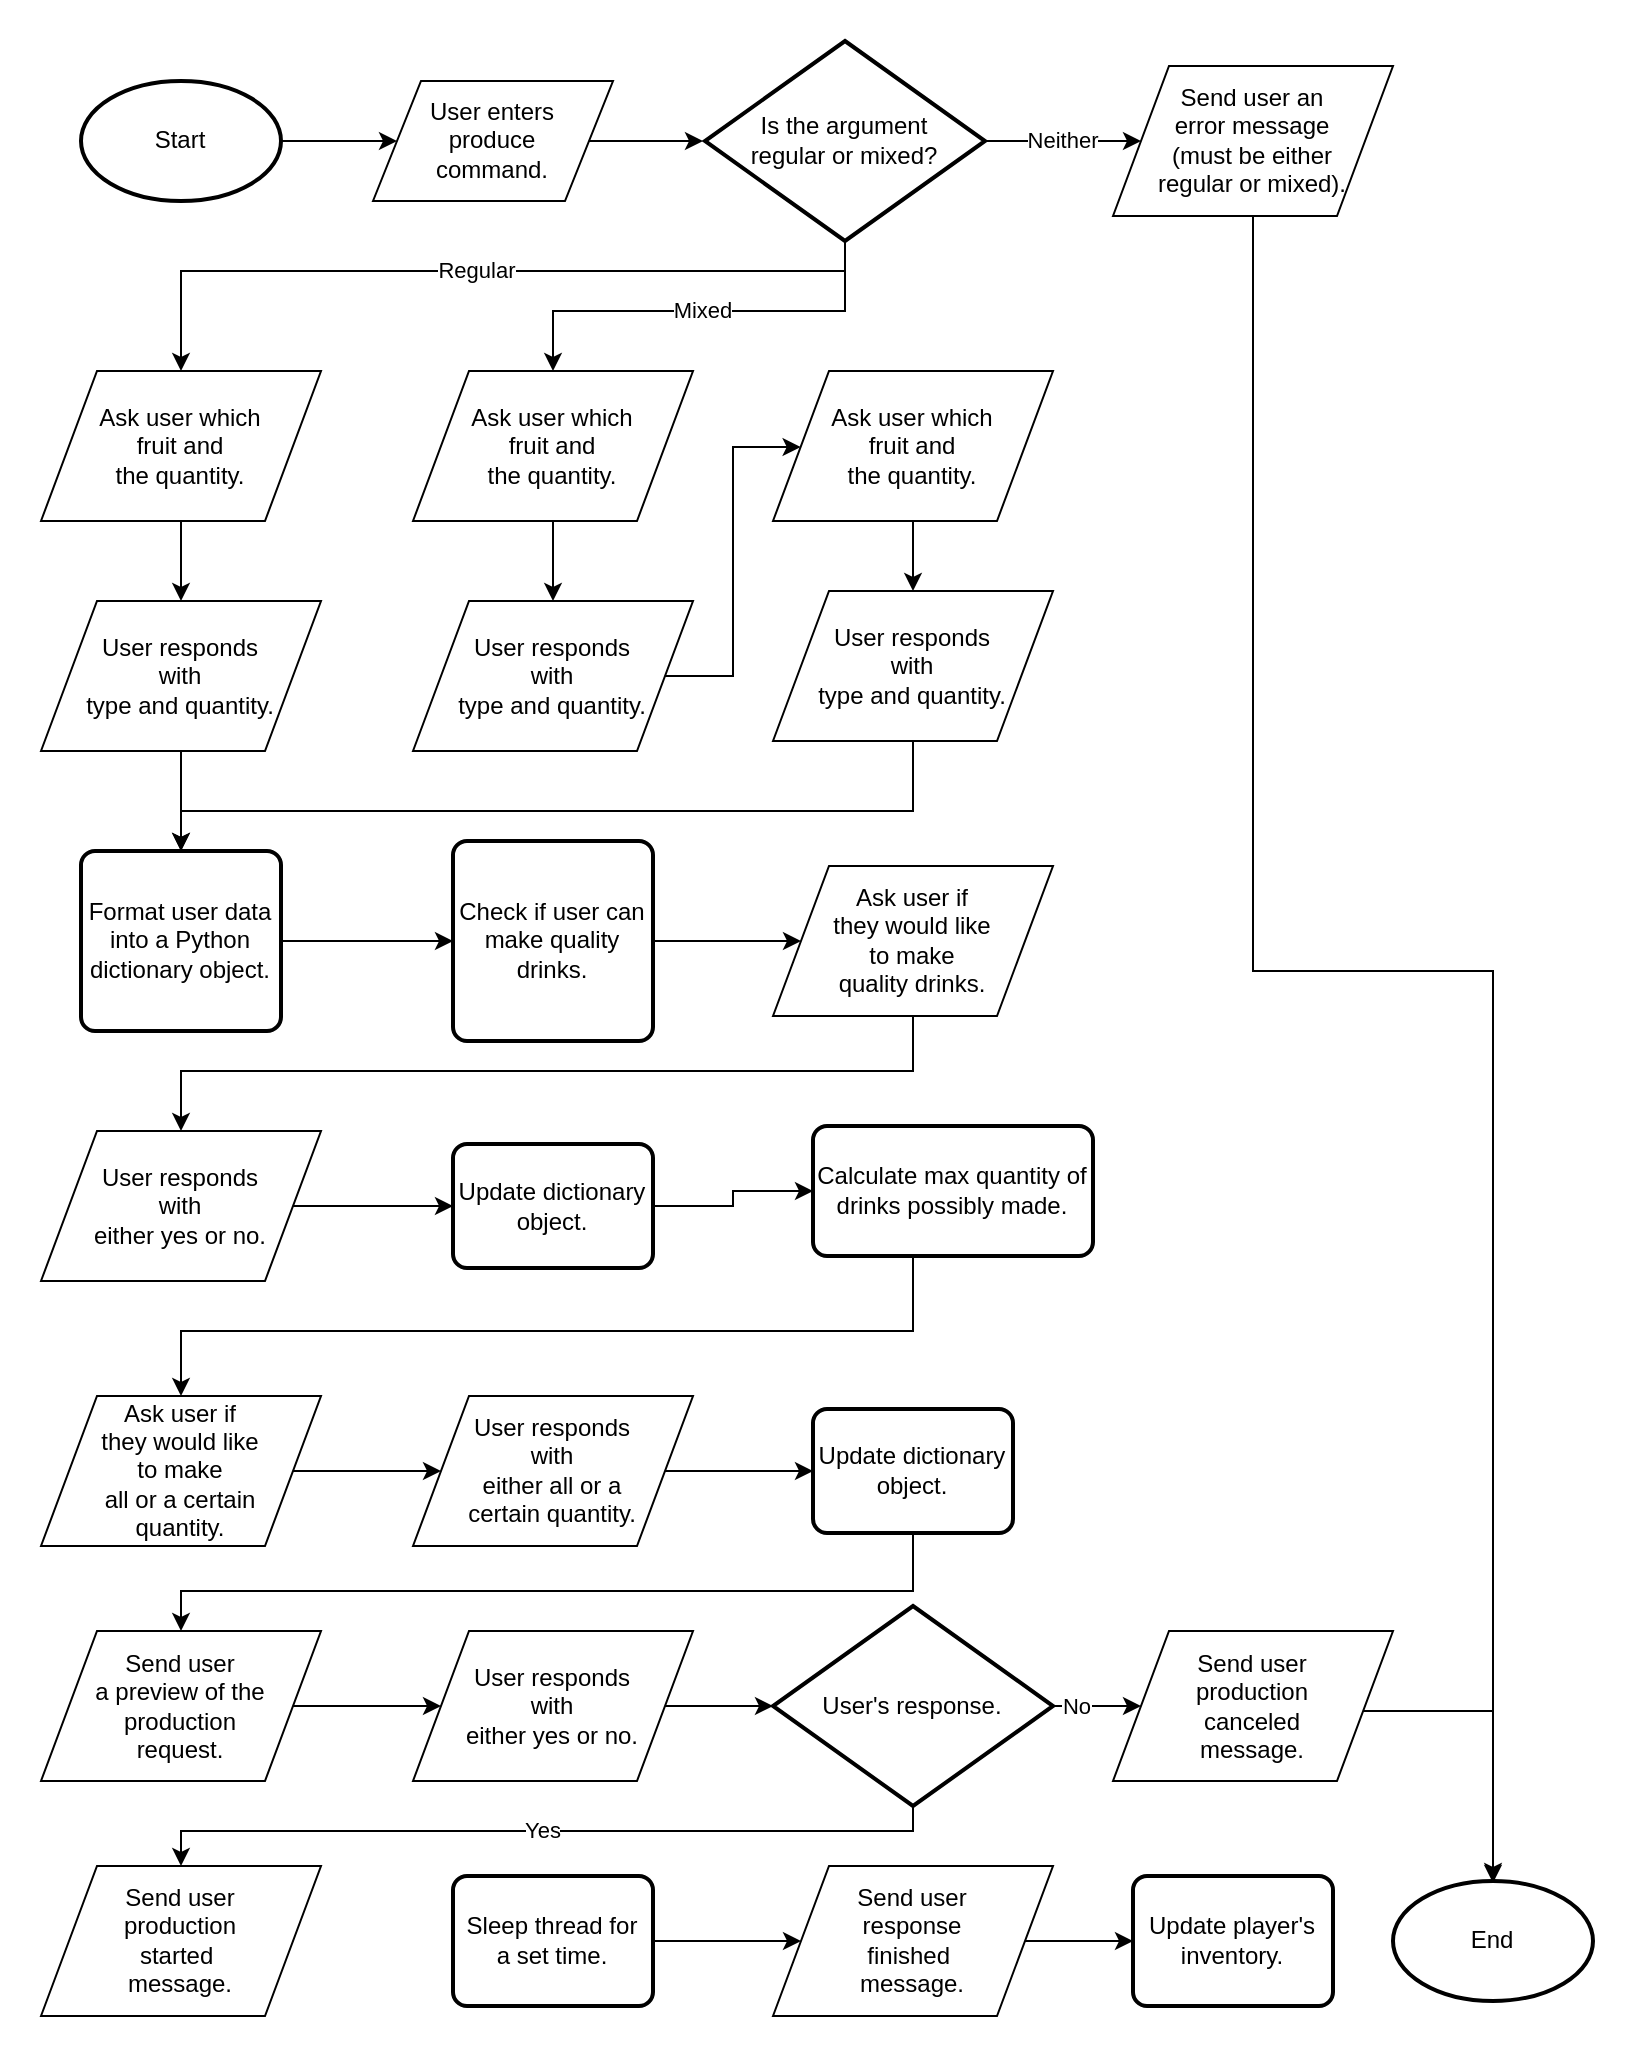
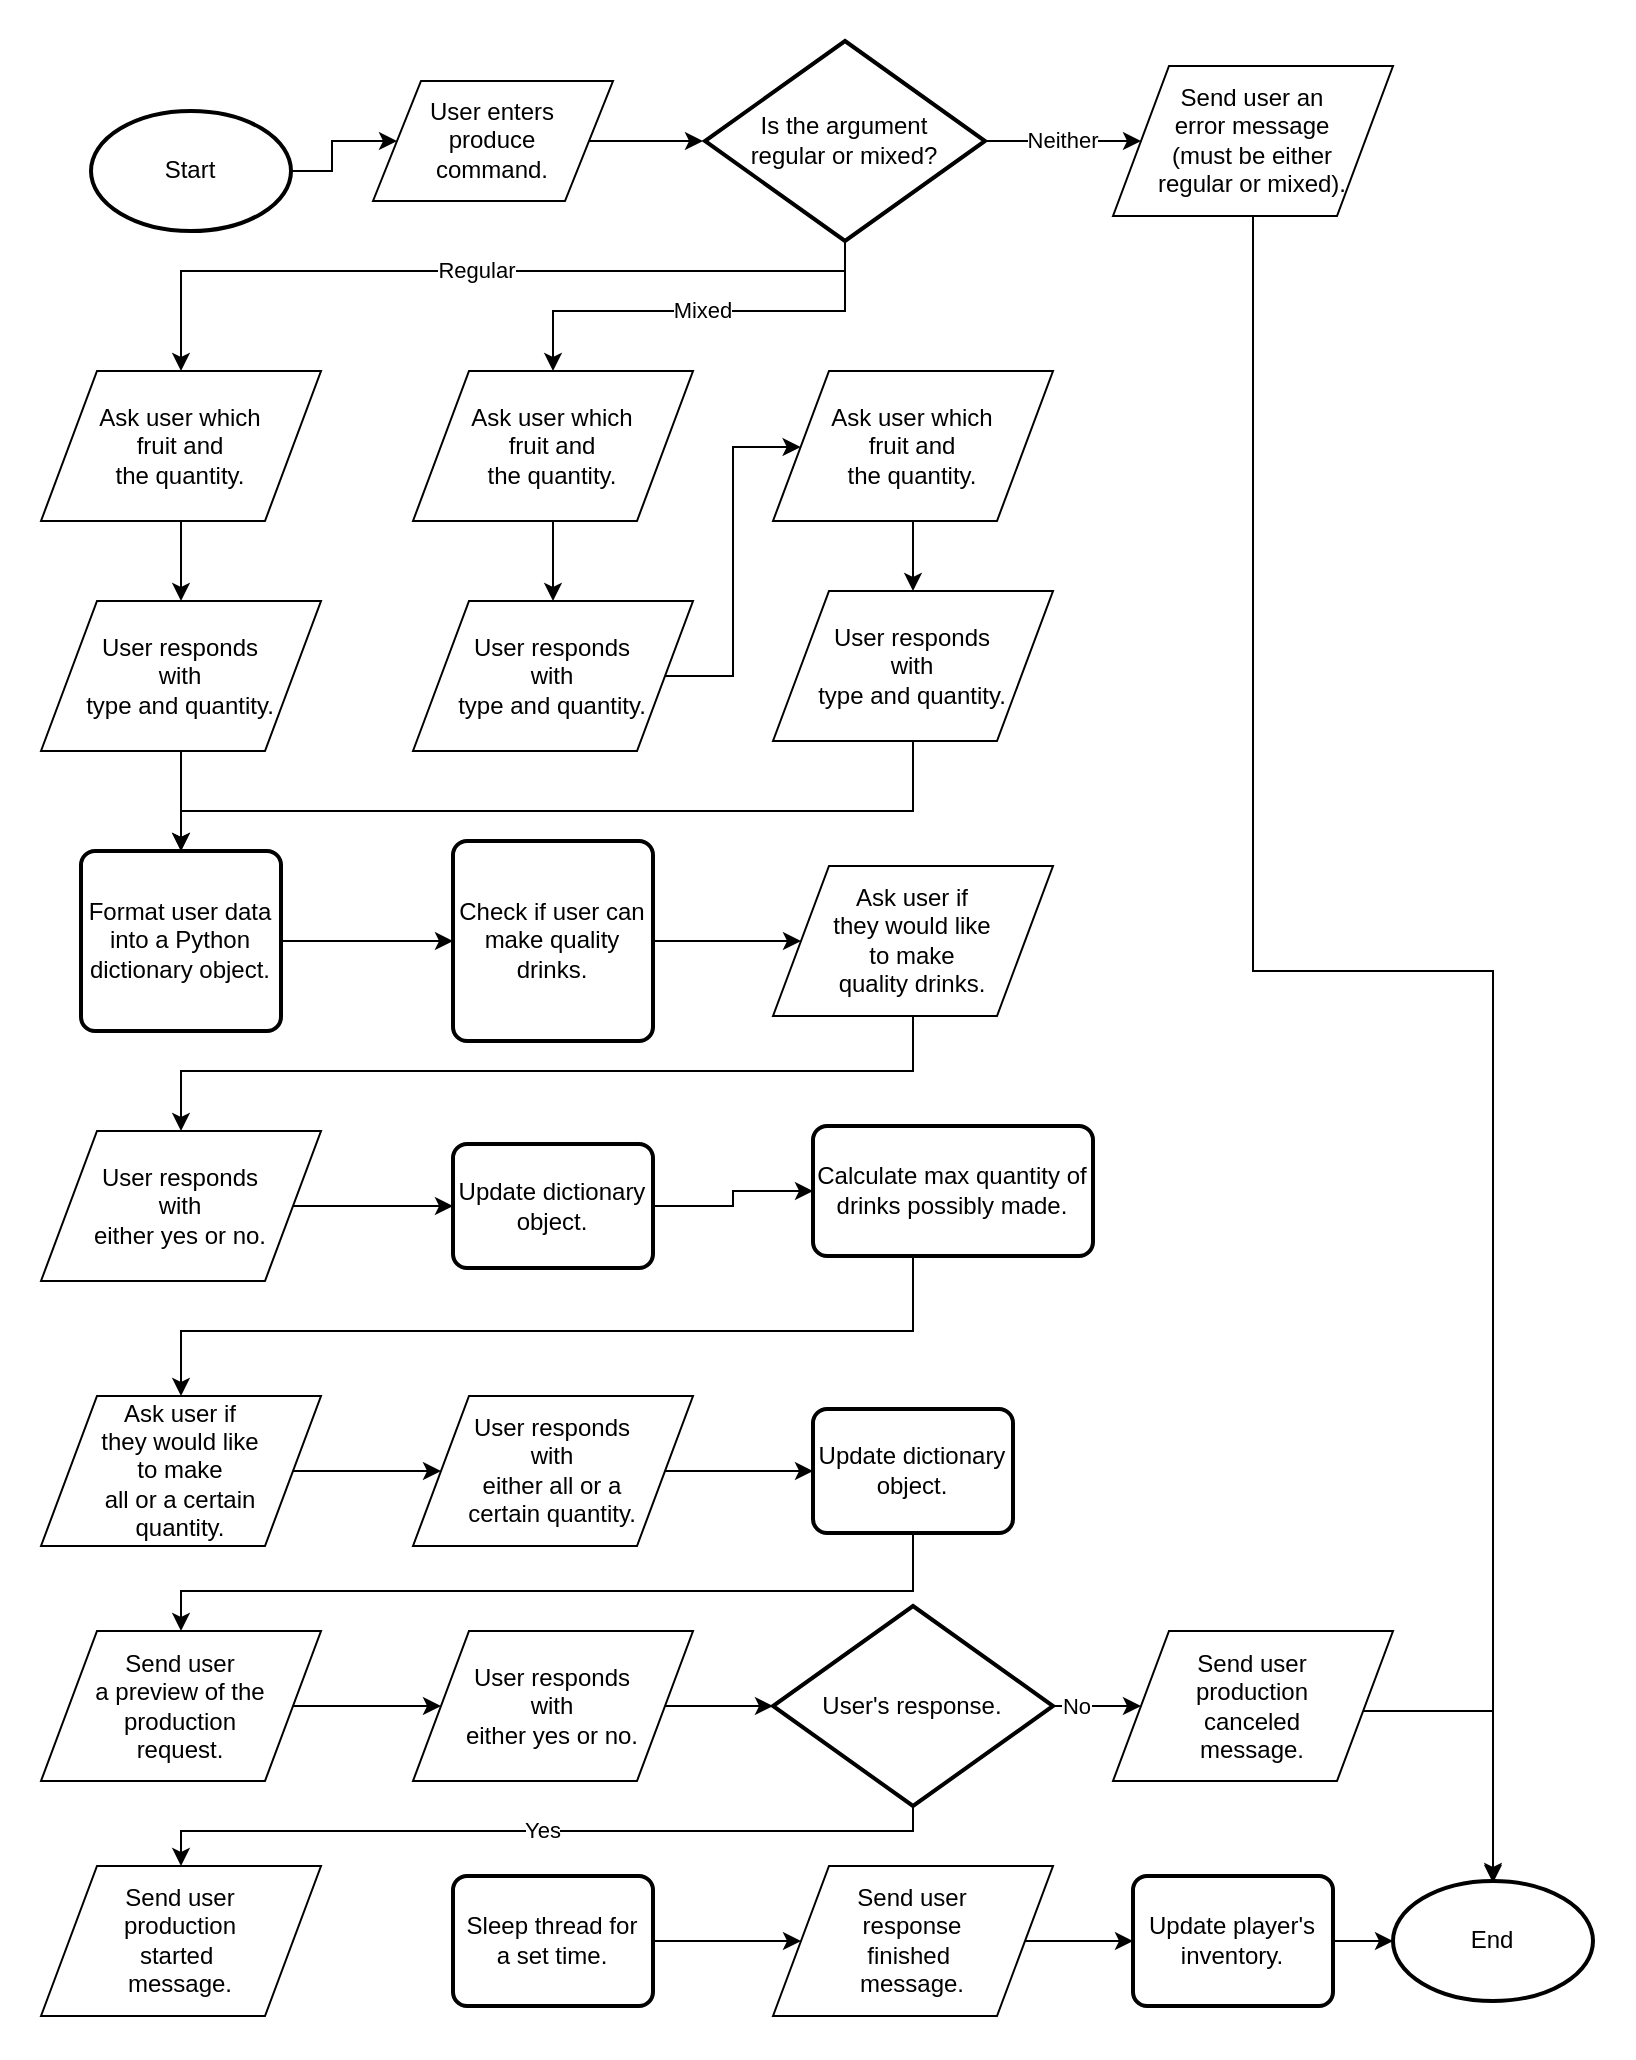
node "Start": moved (181, 141) -> (191, 171)
edge "Update player's inventory." -> "End": added
